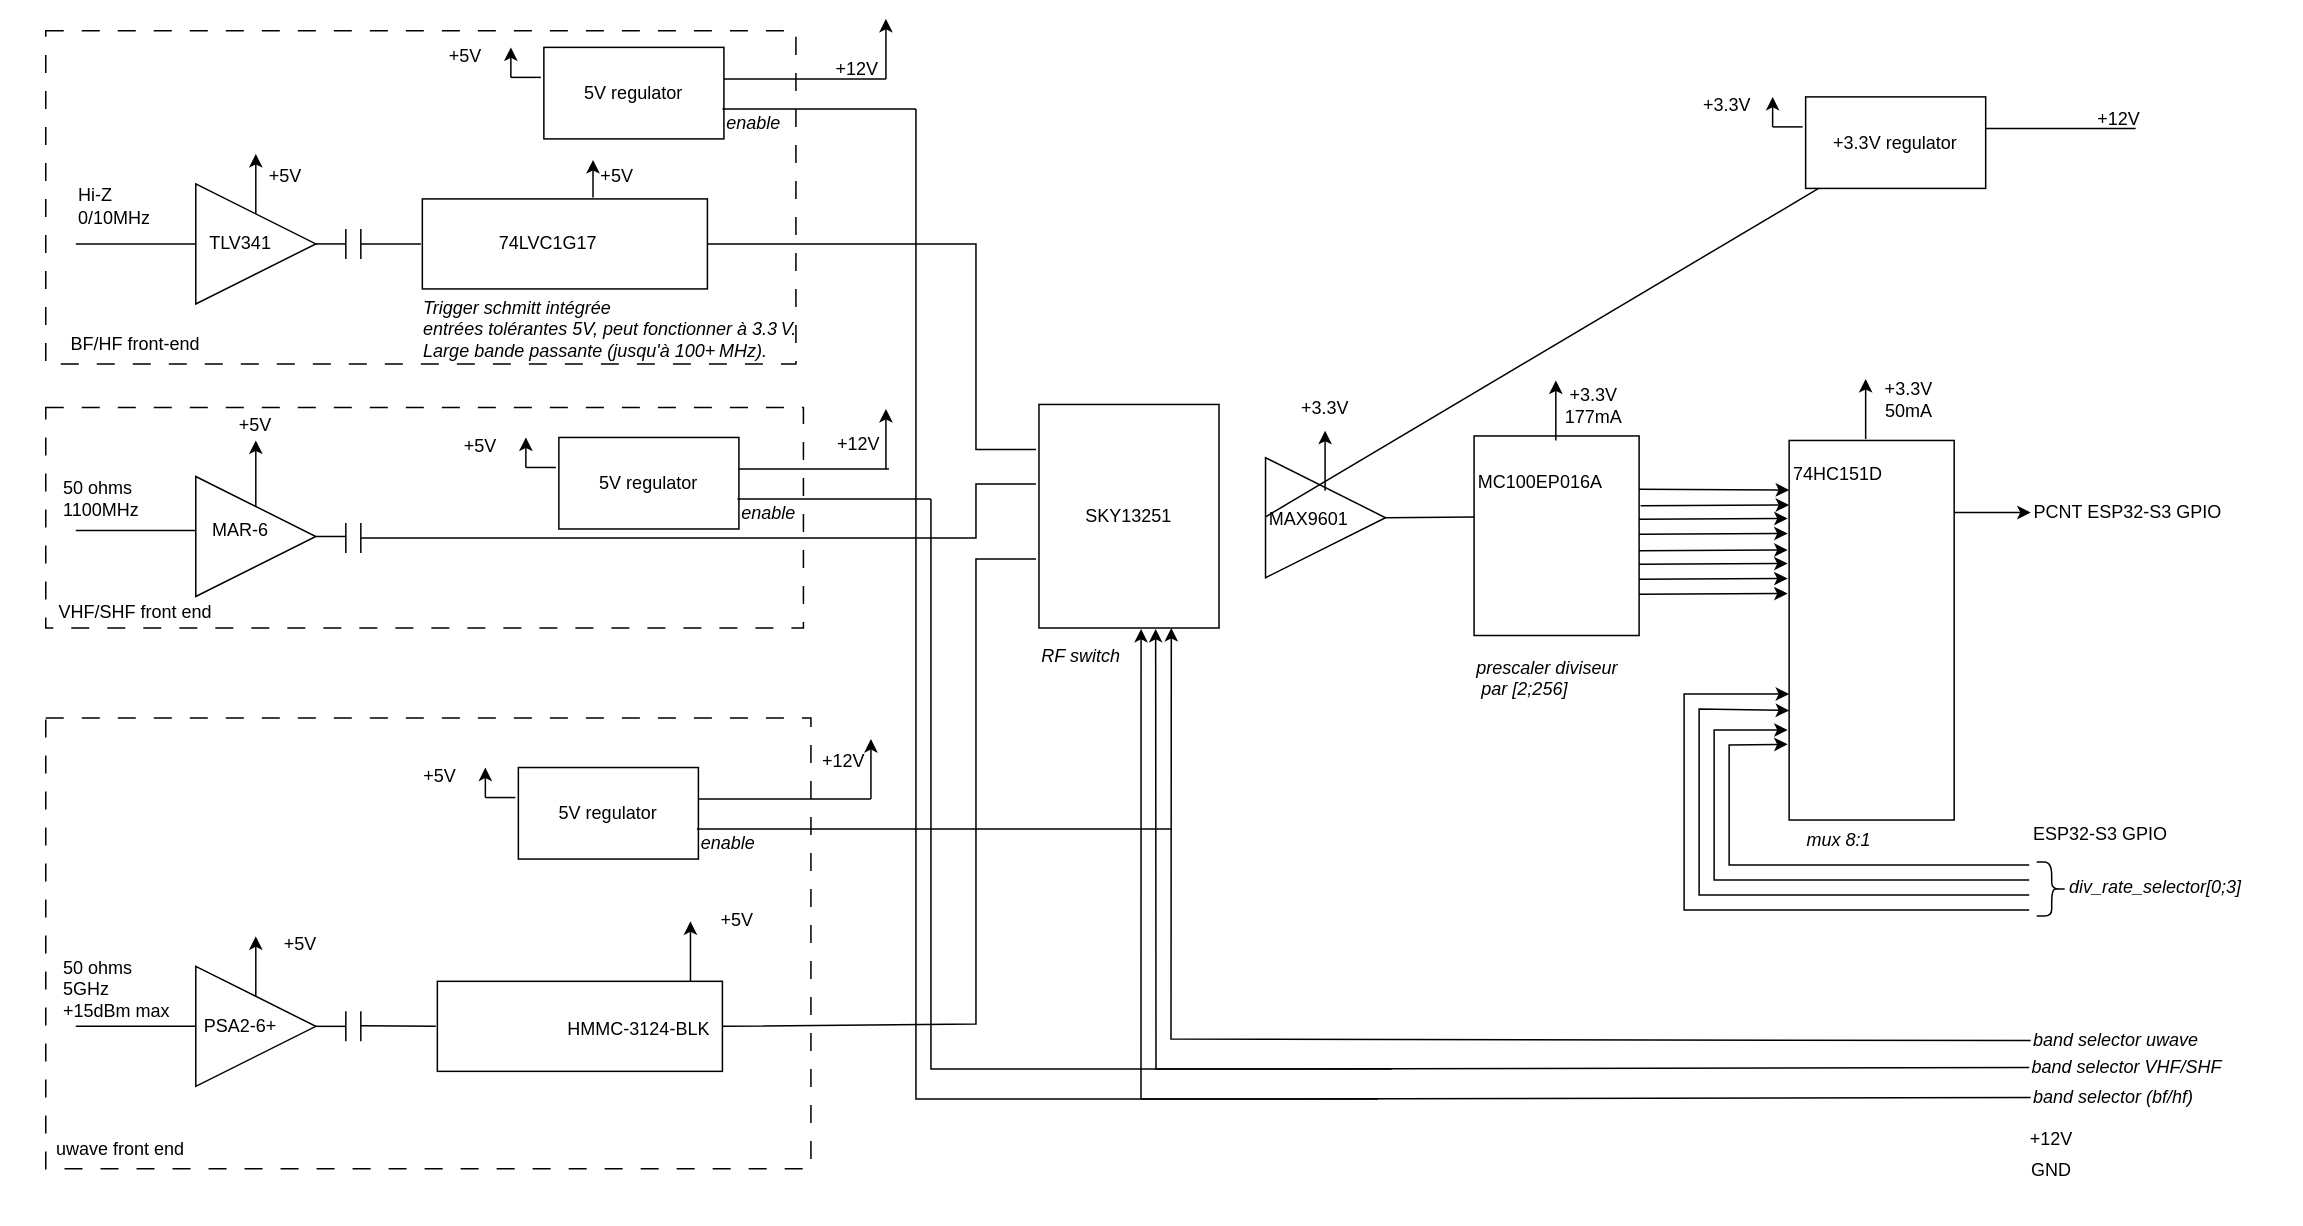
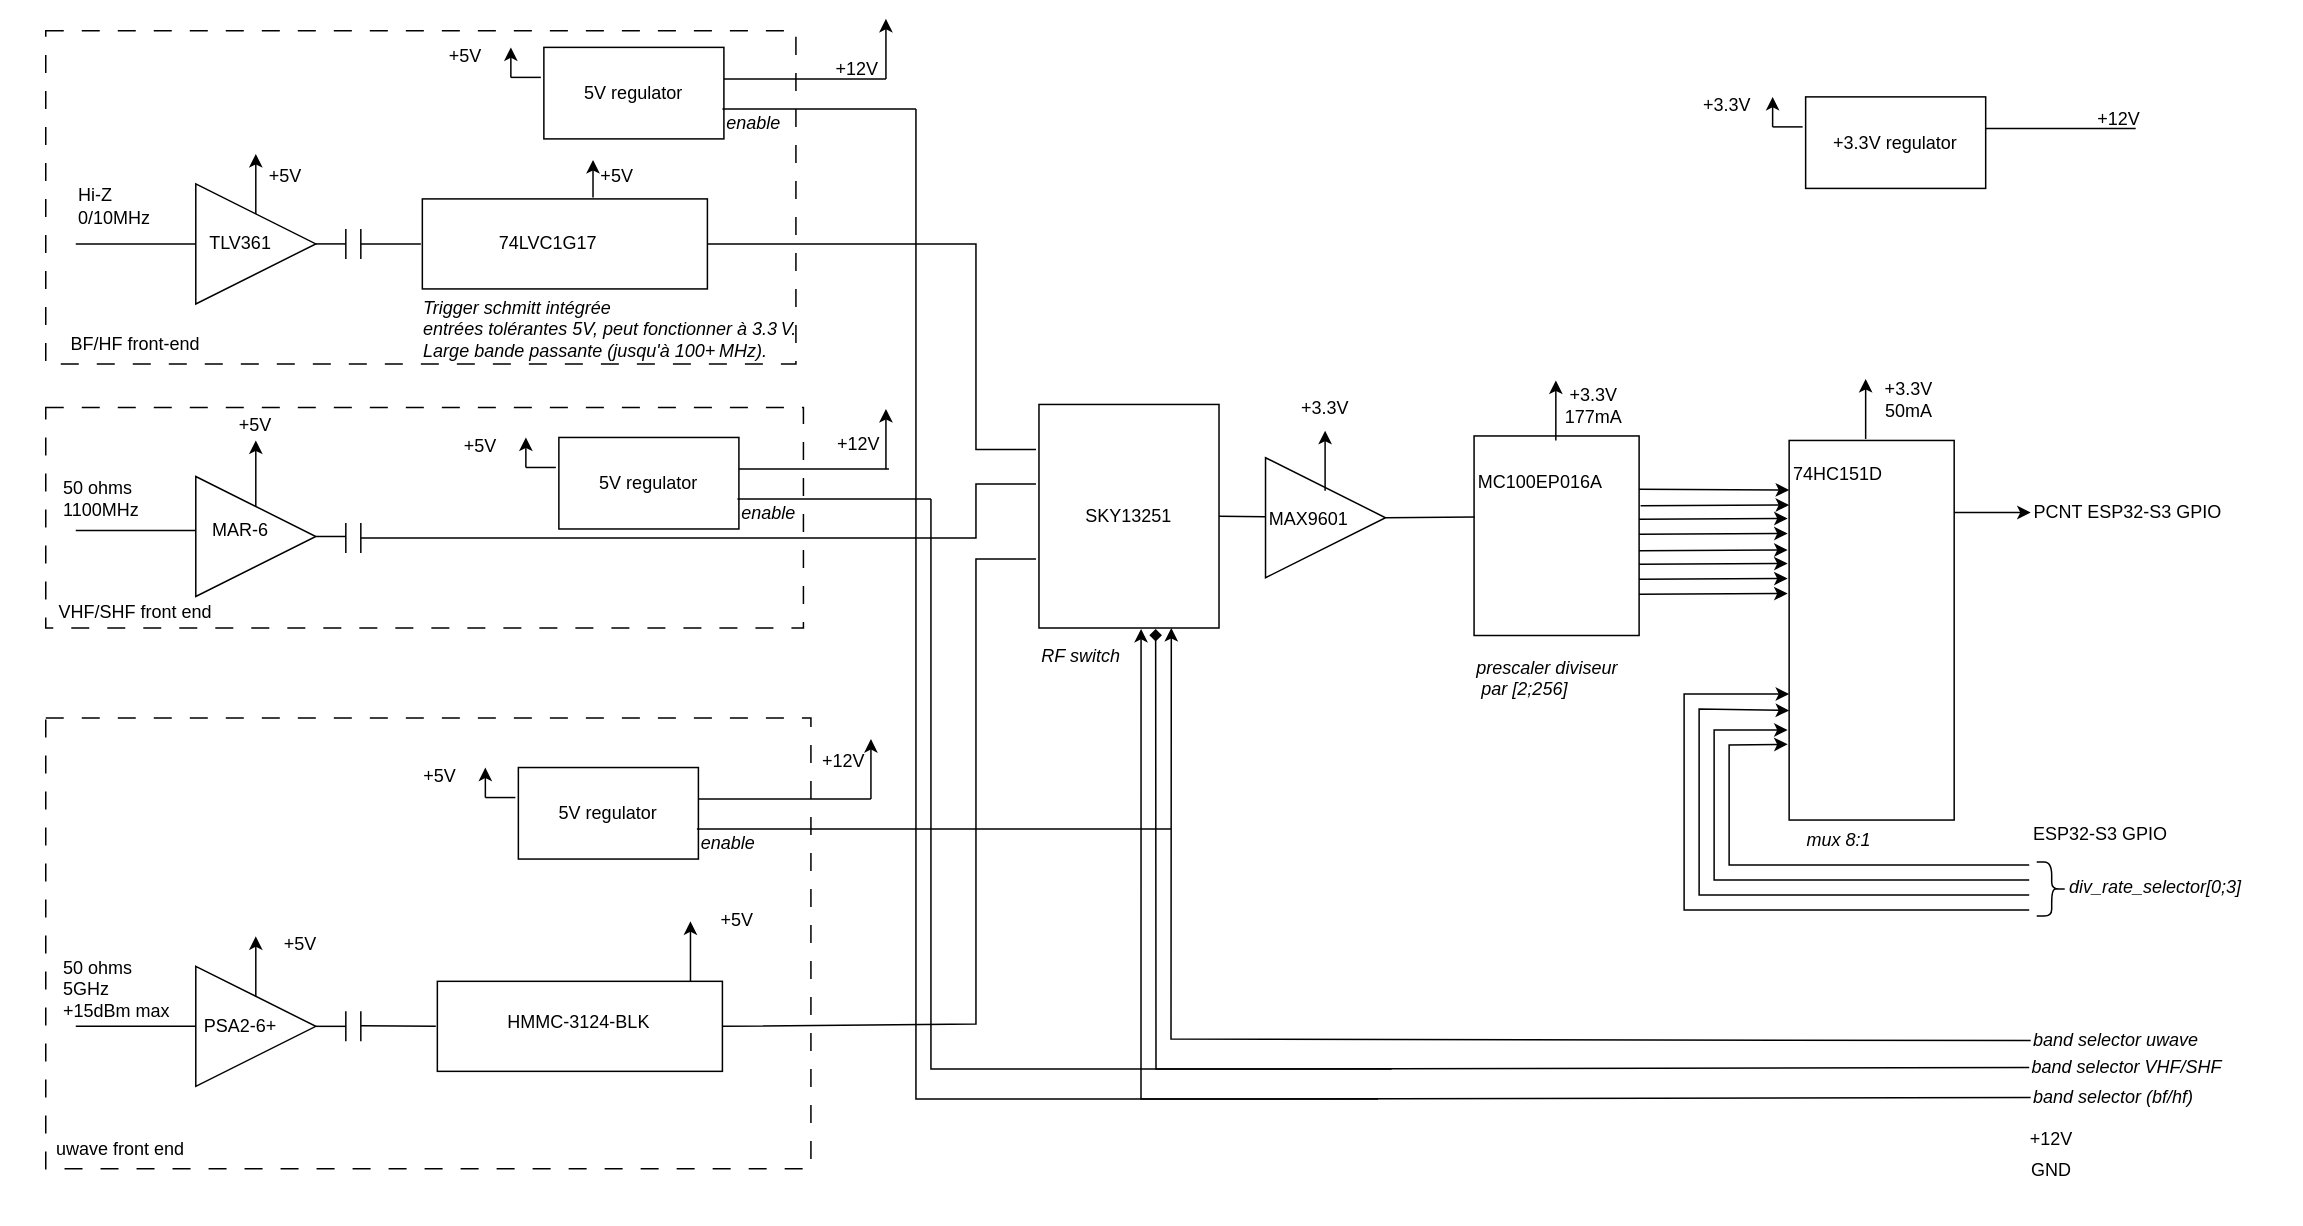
node "TLV341": label "TLV341" -> "TLV361"
edge "+3.3V regulator" -- "MAX9601": now "SKY13251" -- "MAX9601"
edge "band selector VHF/SHF" -> "SKY13251": arrowhead classic -> diamond
node "HMMC-3124-BLK": moved (640, 1030) -> (580, 1022)
